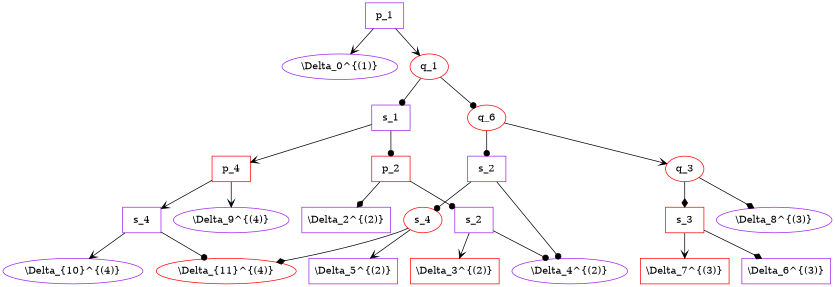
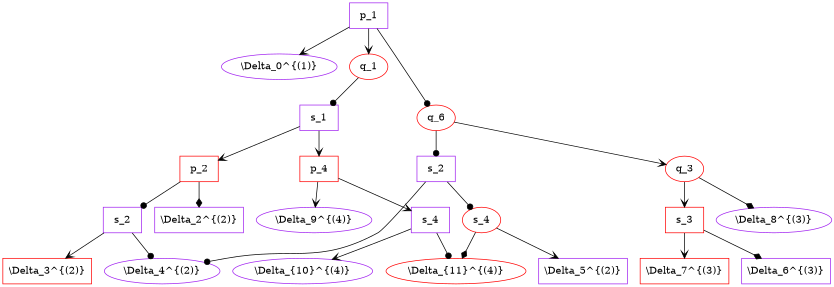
edge "q_1" -> "q_6": now "p_1" -> "q_6"
edge "s_1" -> "p_2": arrowhead dot -> vee
edge "q_3" -> "s_3": arrowhead diamond -> vee
